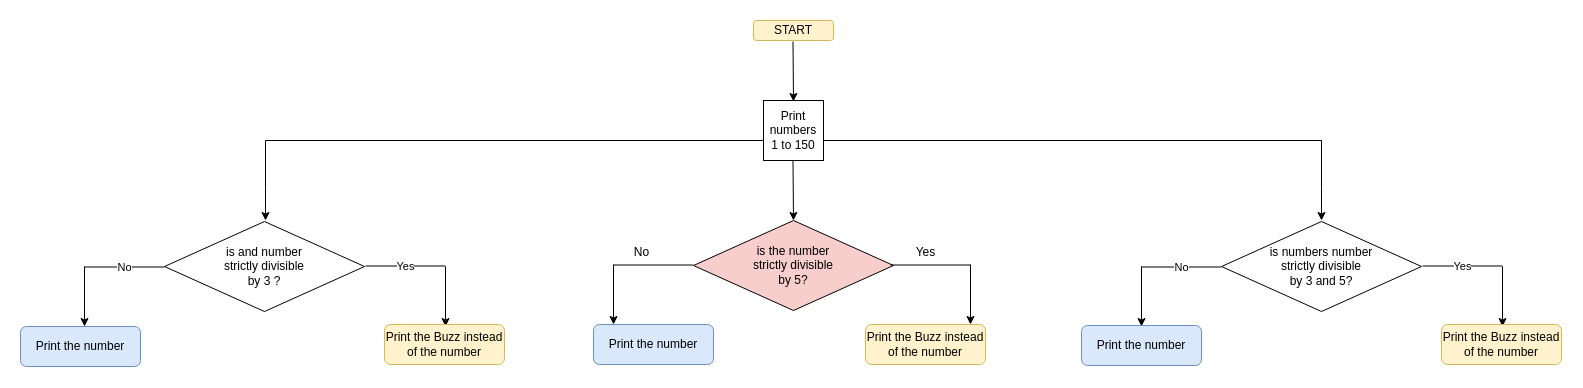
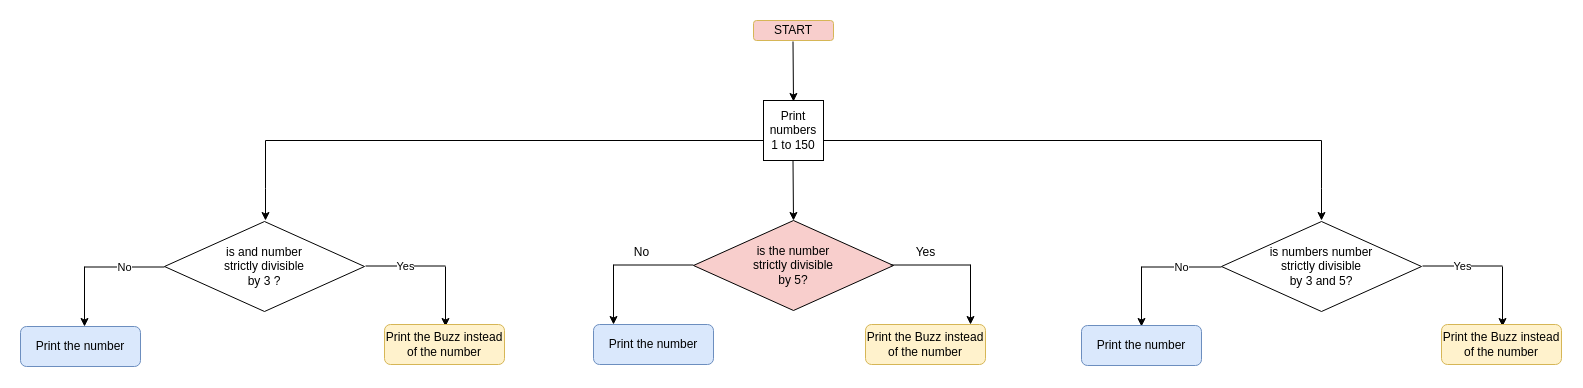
node "START": fillcolor #fff2cc -> #f8cecc
